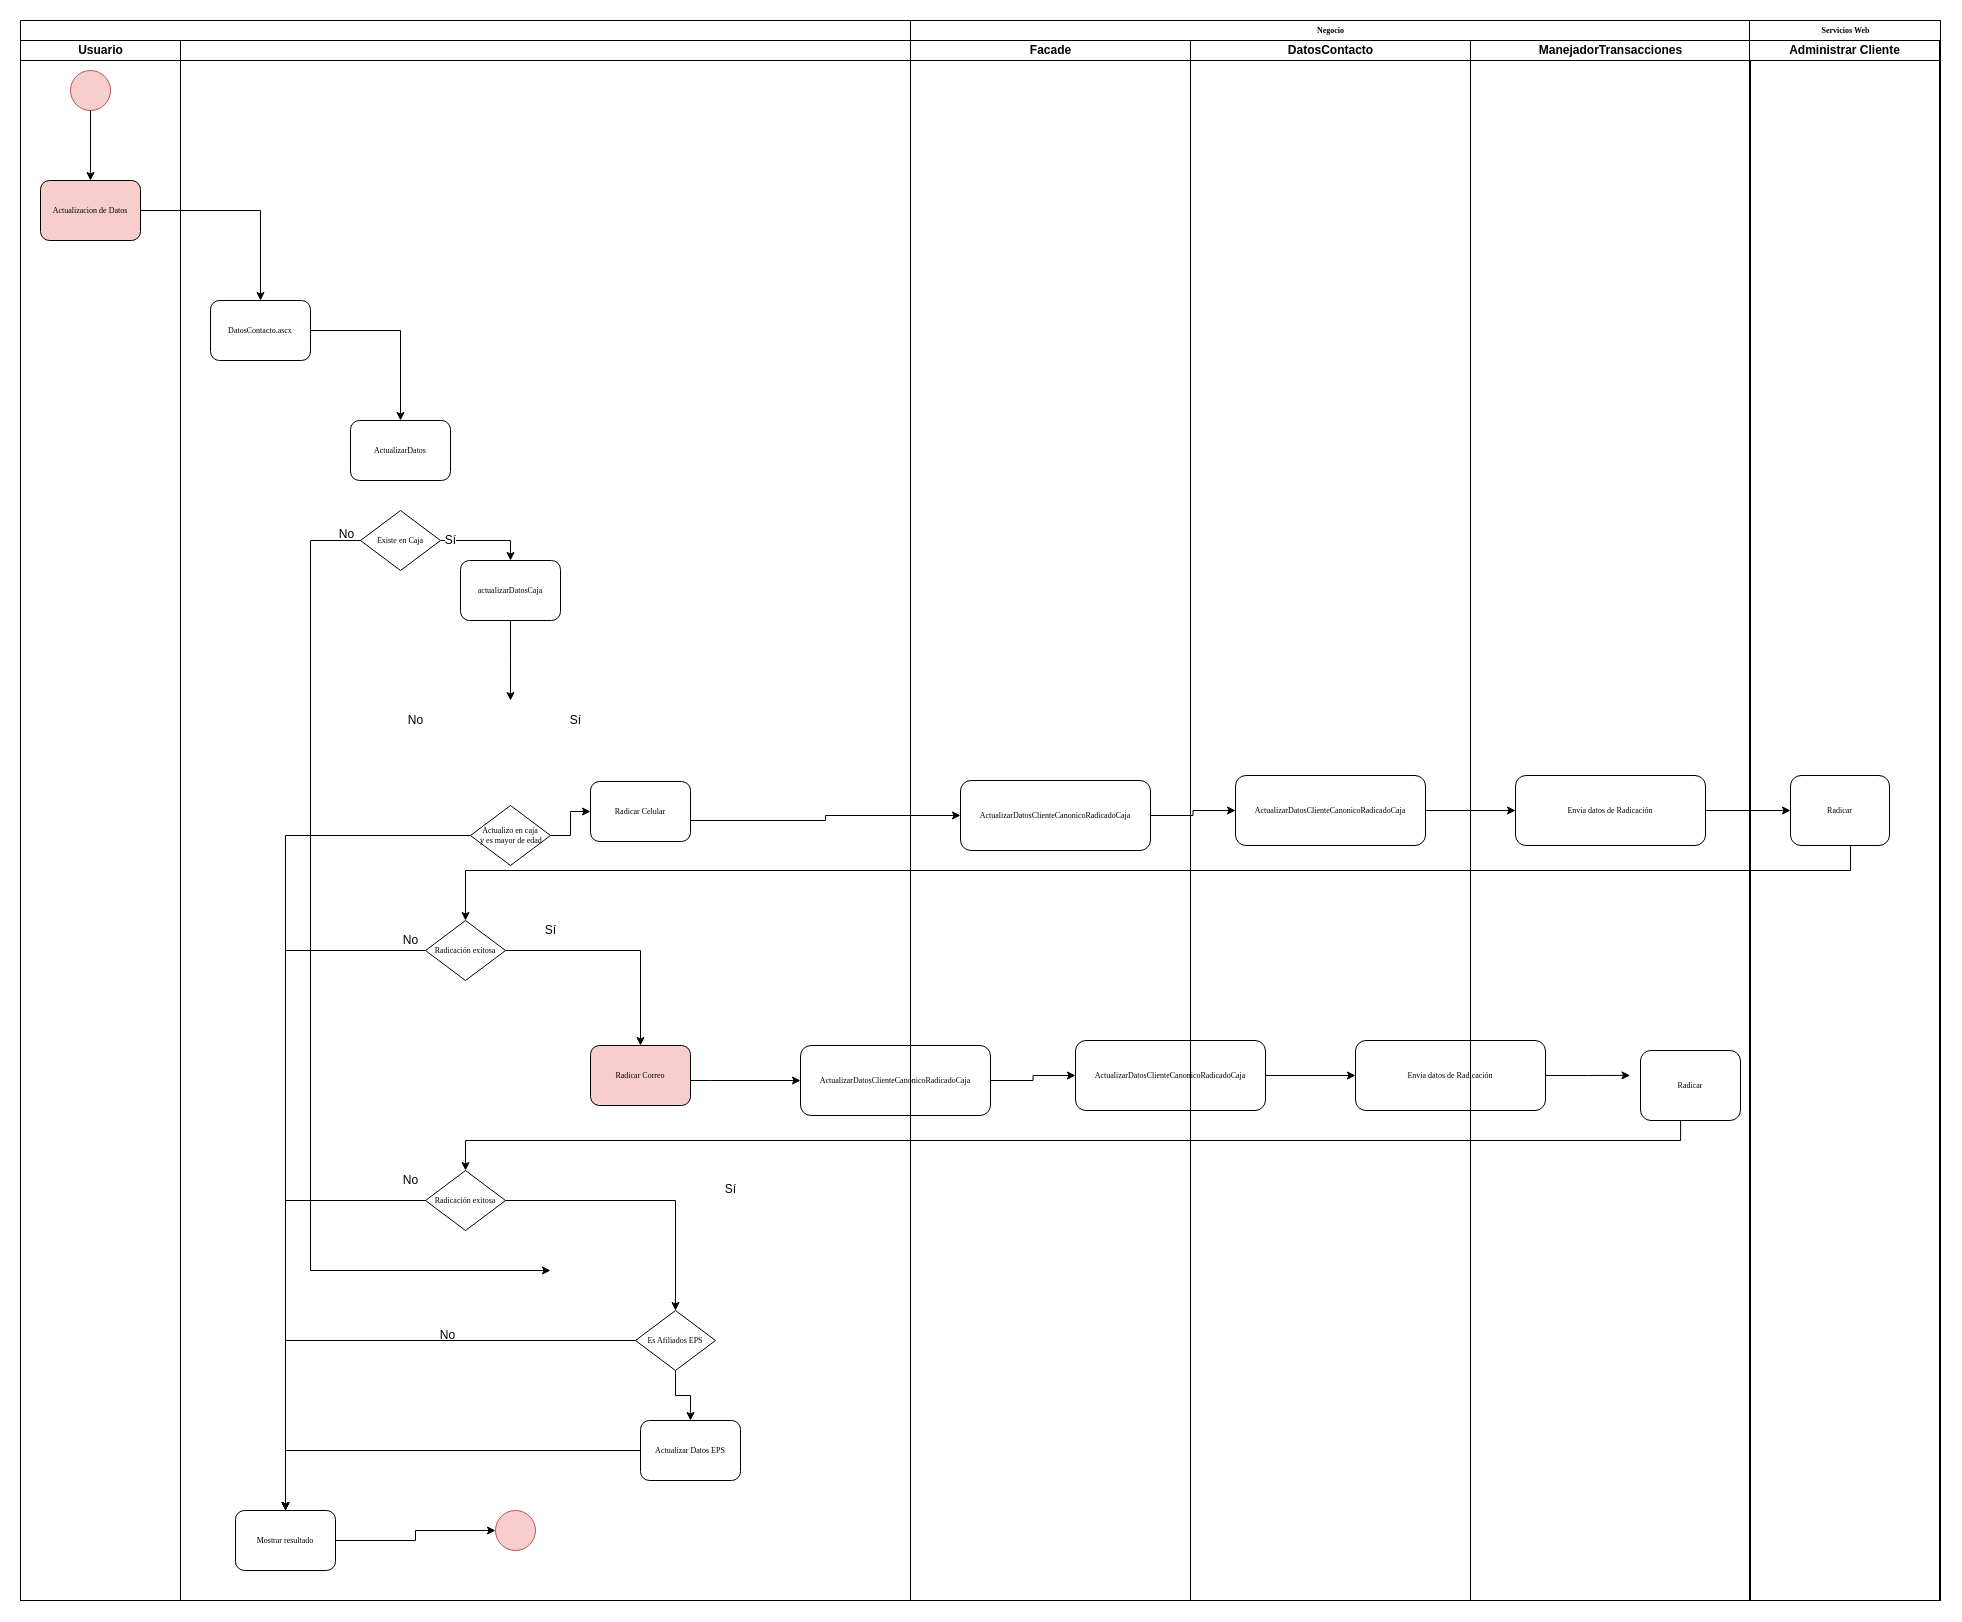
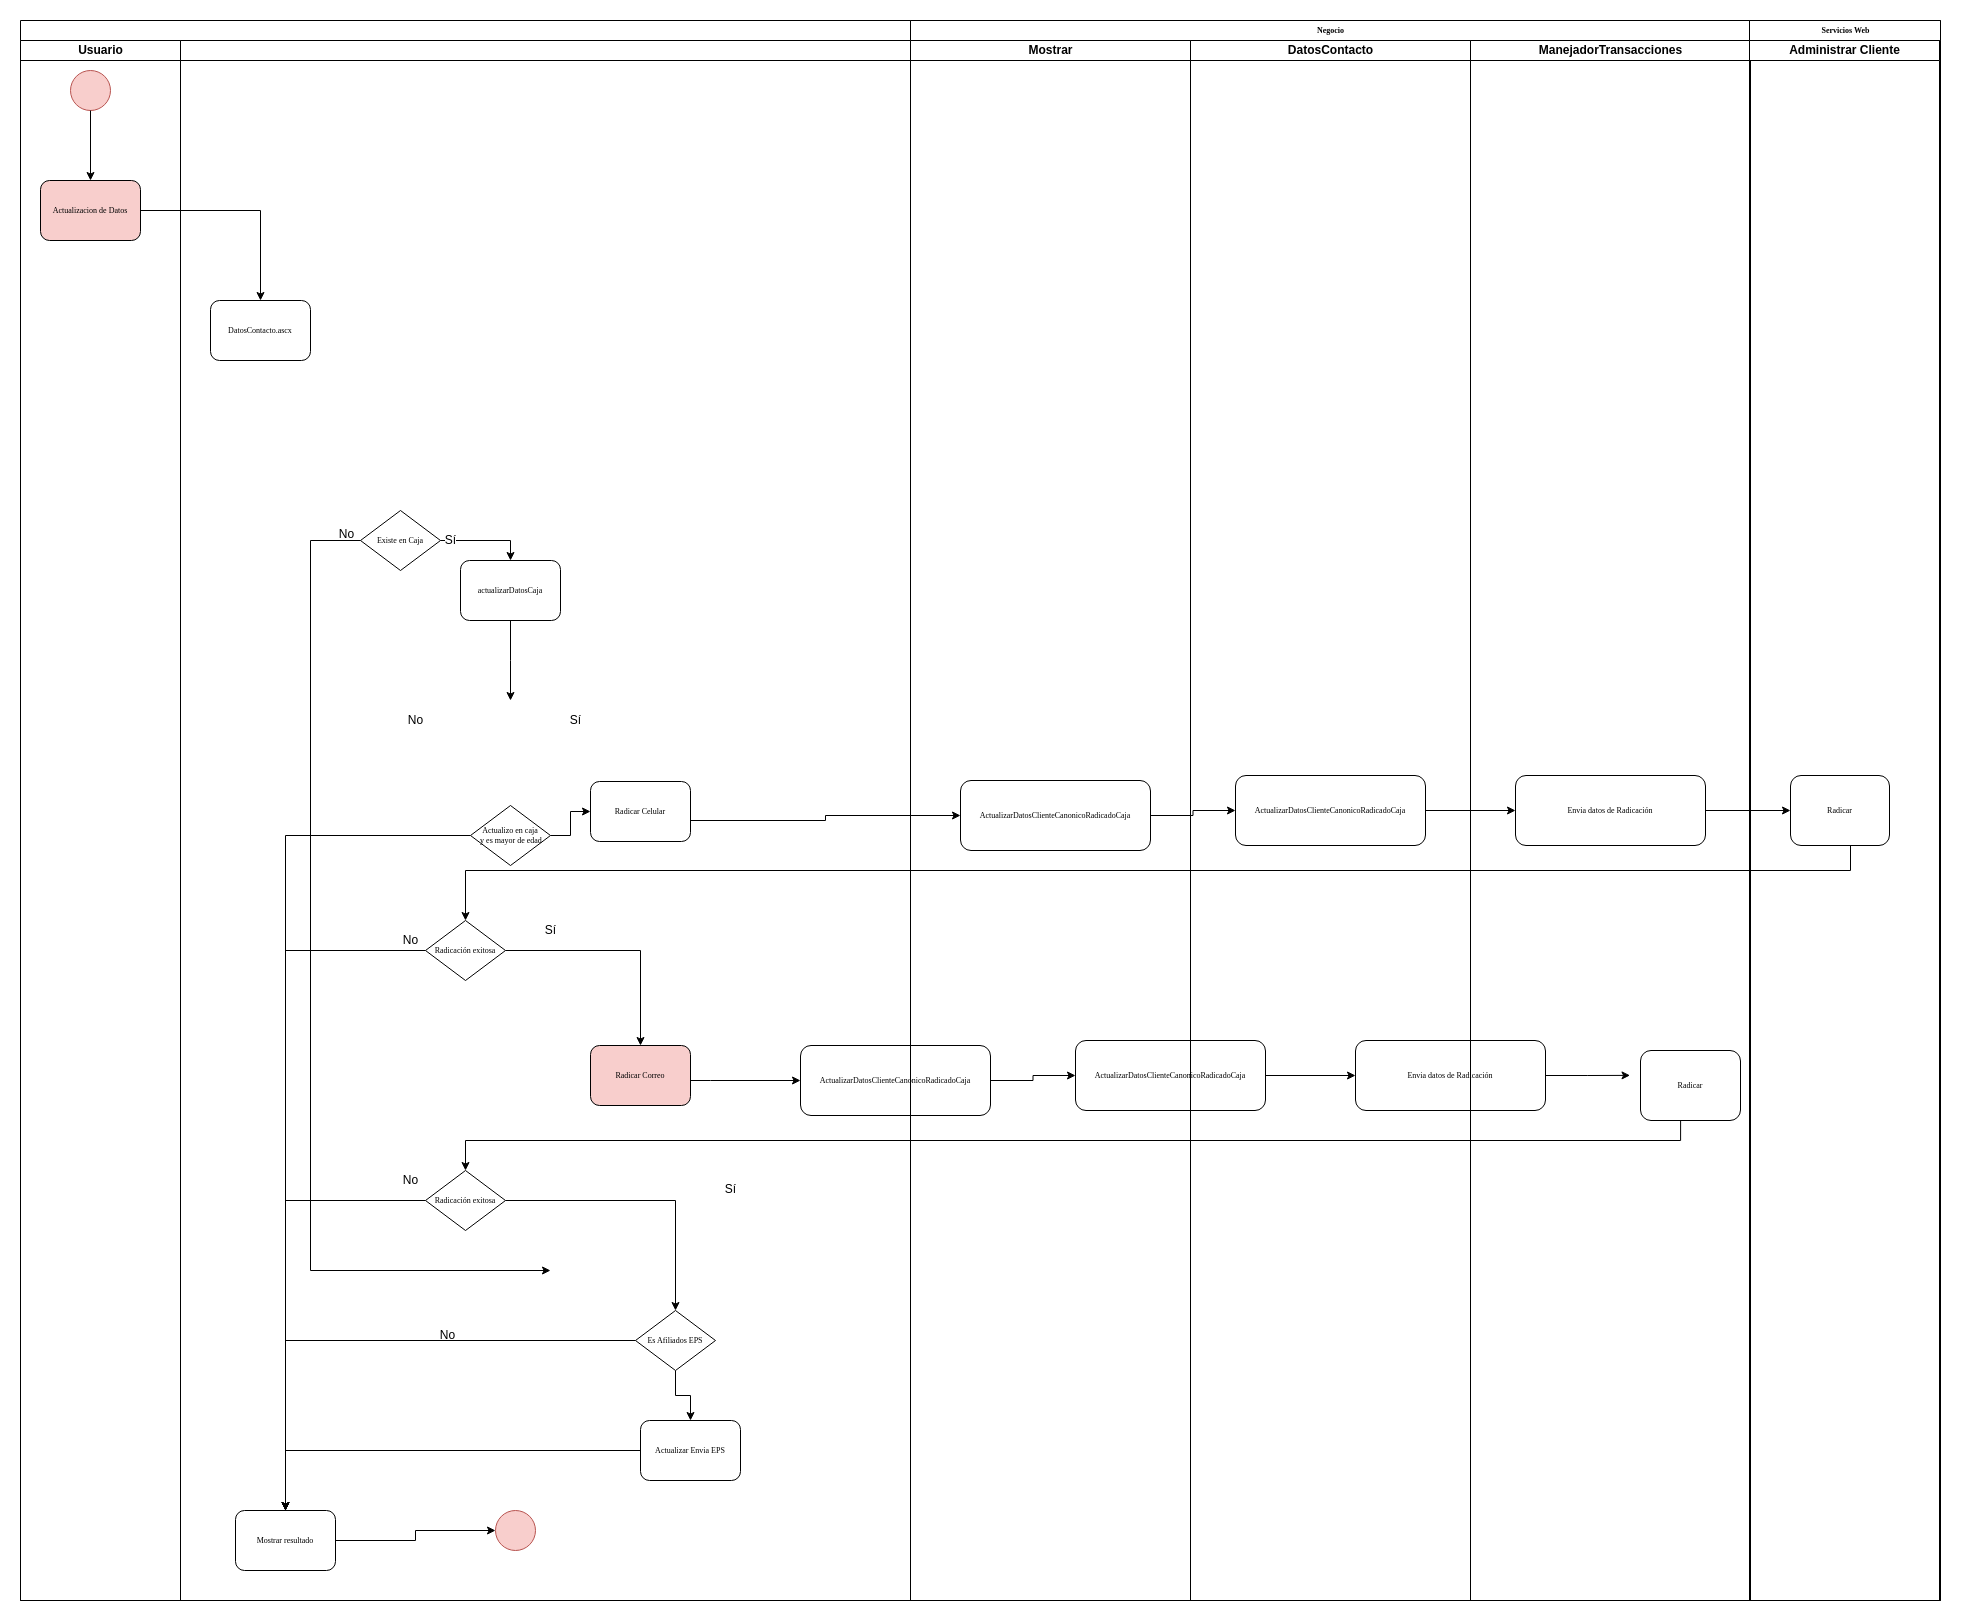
node "Facade": label "Facade" -> "Mostrar"
edge "DatosContacto.ascx" -> "ActualizarDatos": removed
node "ActualizarDatos": removed
node "Actualizar Datos EPS": label "Actualizar Datos EPS" -> "Actualizar Envia EPS"
